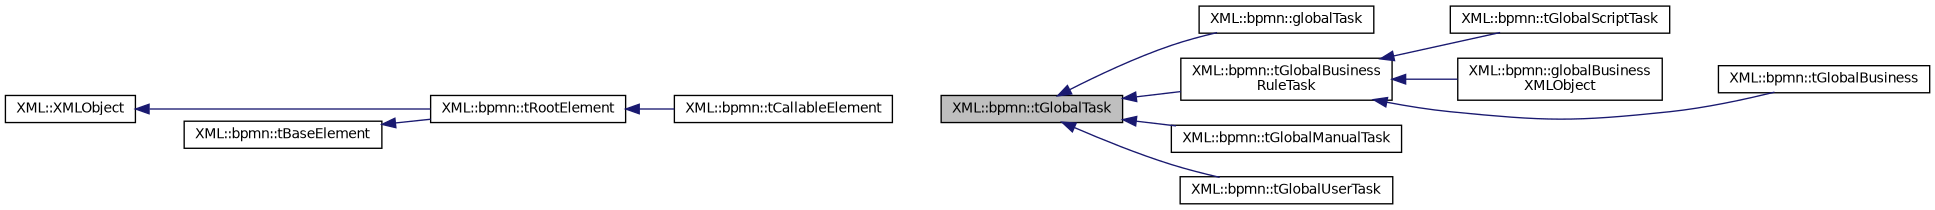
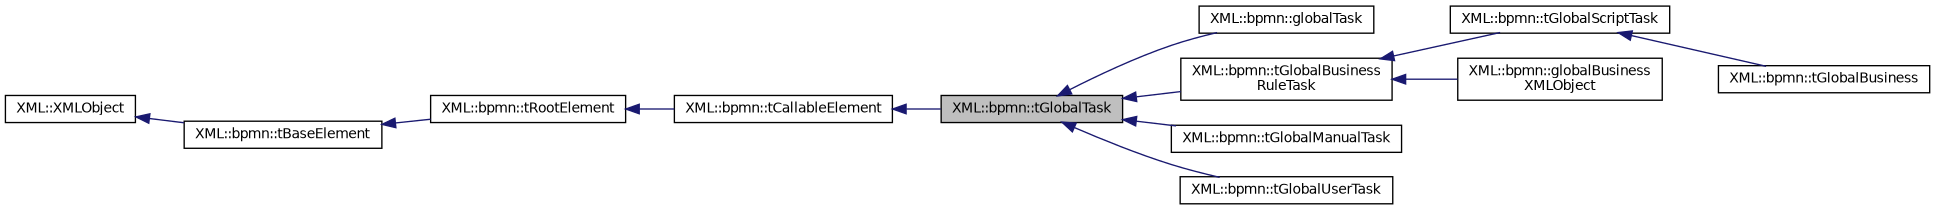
edge "XML::bpmn::tRootElement" -> "XML::XMLObject": now "XML::bpmn::tBaseElement" -> "XML::XMLObject"
edge "XML::bpmn::tGlobalTask" -> "XML::bpmn::tCallableElement": added
edge "XML::bpmn::tGlobalBusiness" -> "XML::bpmn::tGlobalBusiness RuleTask": now "XML::bpmn::tGlobalBusiness" -> "XML::bpmn::tGlobalScriptTask"
